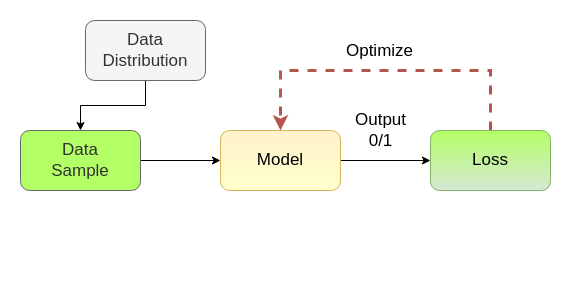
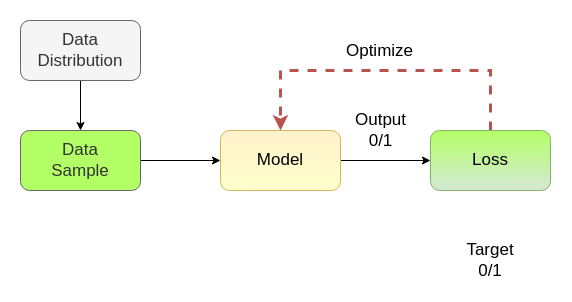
node "Data Distribution": moved (146, 51) -> (81, 51)
node "Target0/1": added
